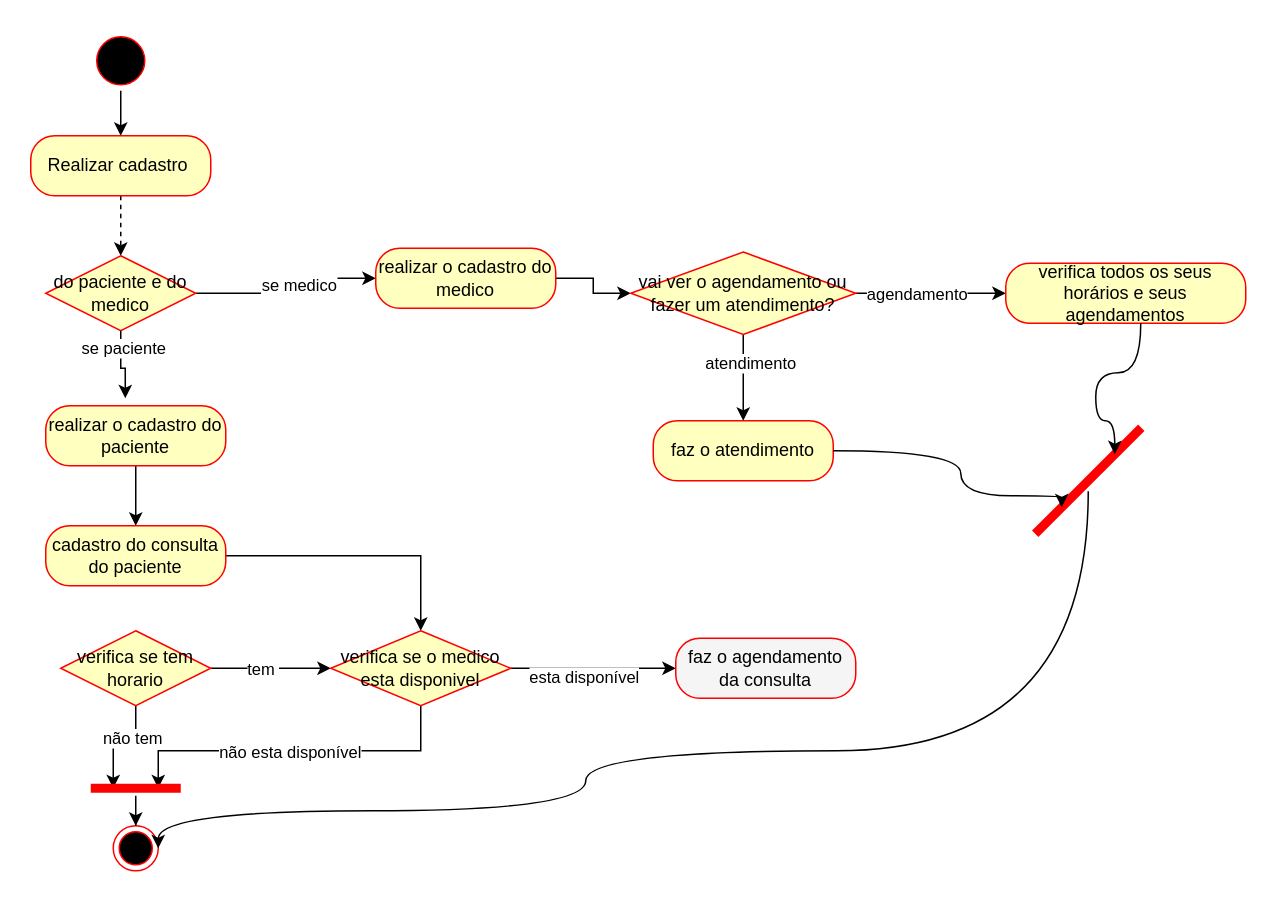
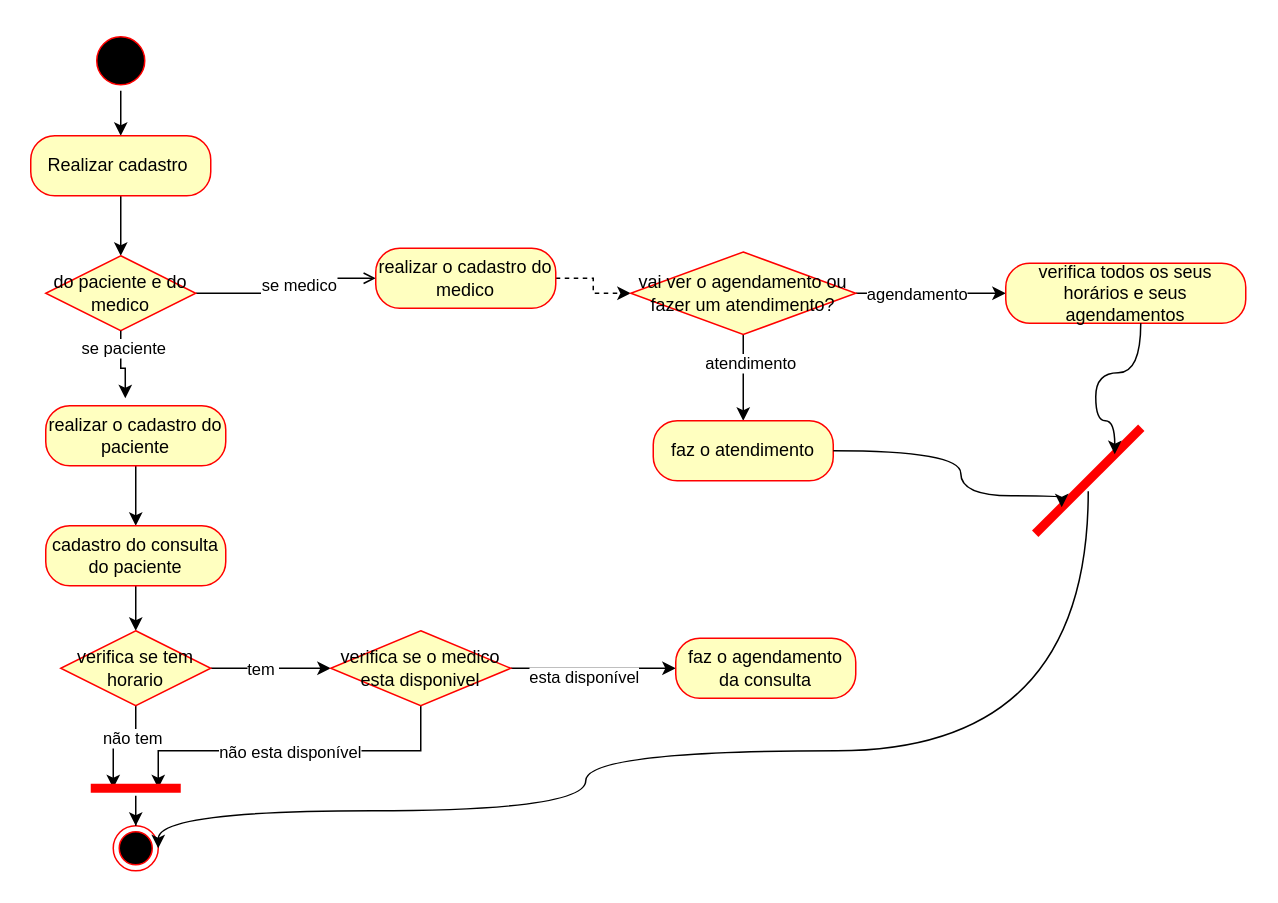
edge "Realizar cadastro" -> "do paciente e do medico": style dashed -> solid
edge "do paciente e do medico" -> "realizar o cadastro do medico": arrowhead classic -> open
edge "realizar o cadastro do medico" -> "vai ver o agendamento ou fazer um atendimento?": style solid -> dashed
edge "cadastro do consulta do paciente" -> "verifica se o medico esta disponivel": now "cadastro do consulta do paciente" -> "verifica se tem horario"
node "faz o agendamento da consulta": fillcolor #f5f5f5 -> #ffffc0
